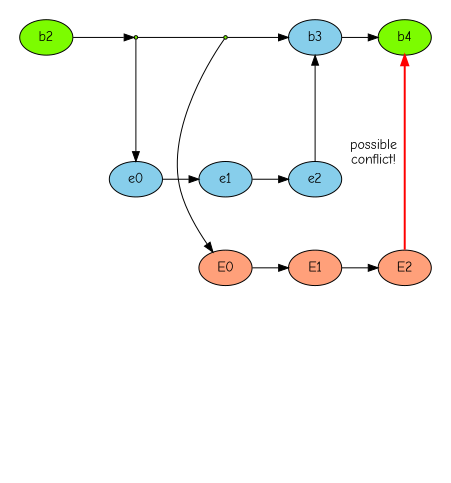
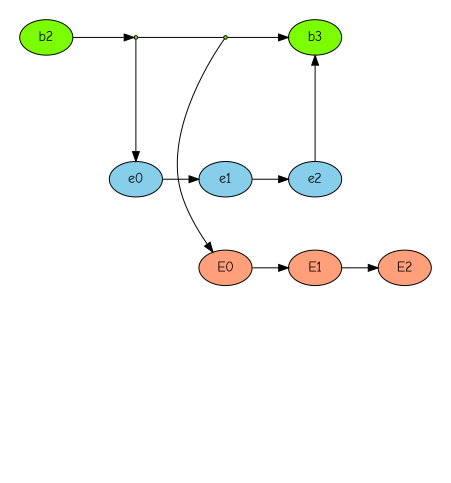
node "b3": fillcolor skyblue -> lawngreen
node "b4": removed
